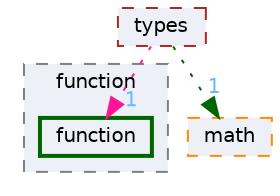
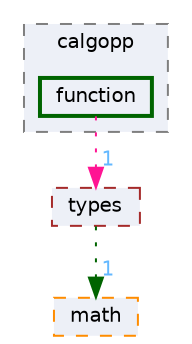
edge "types" -> "function": reversed
cluster "function": label "function" -> "calgopp"
